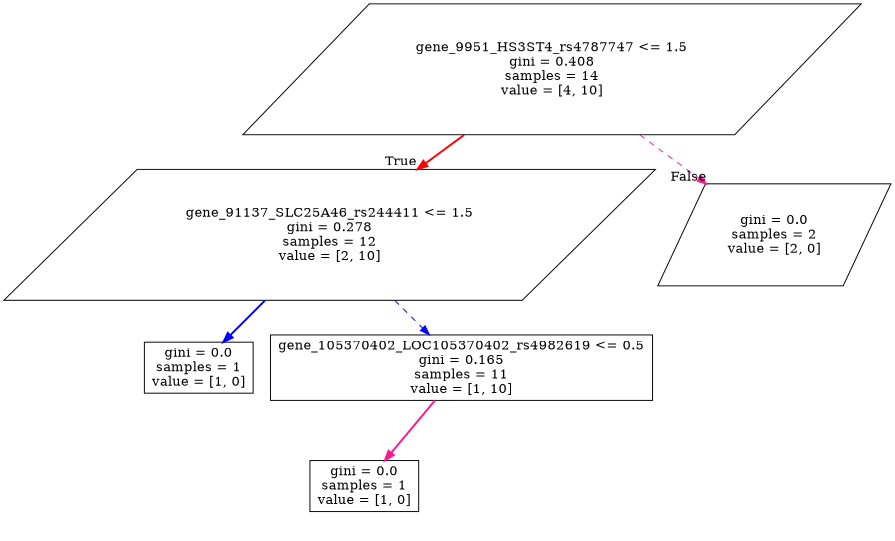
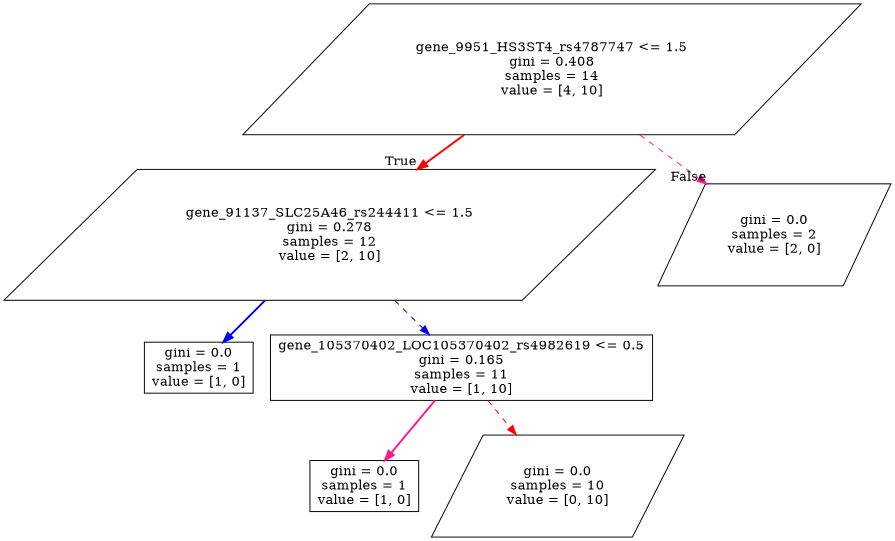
node "gini = 0.0 samples = 10 value = [0, 10]": added
